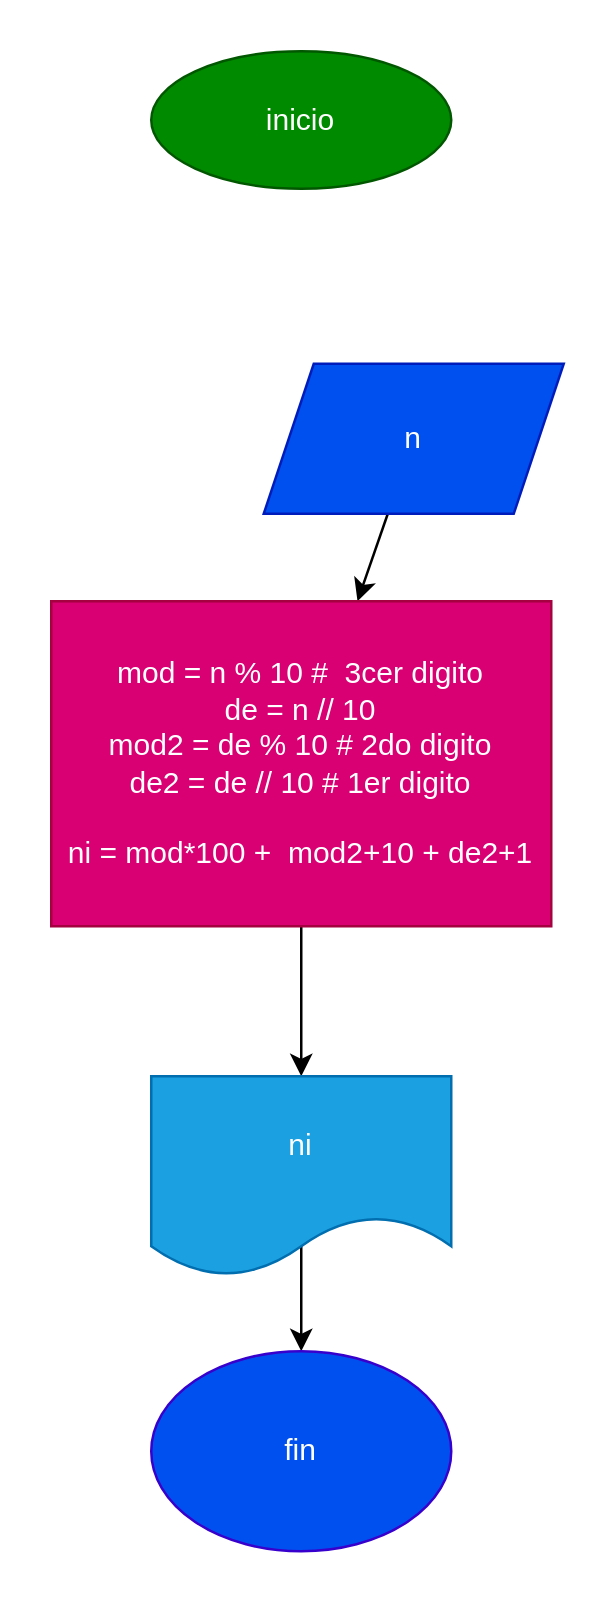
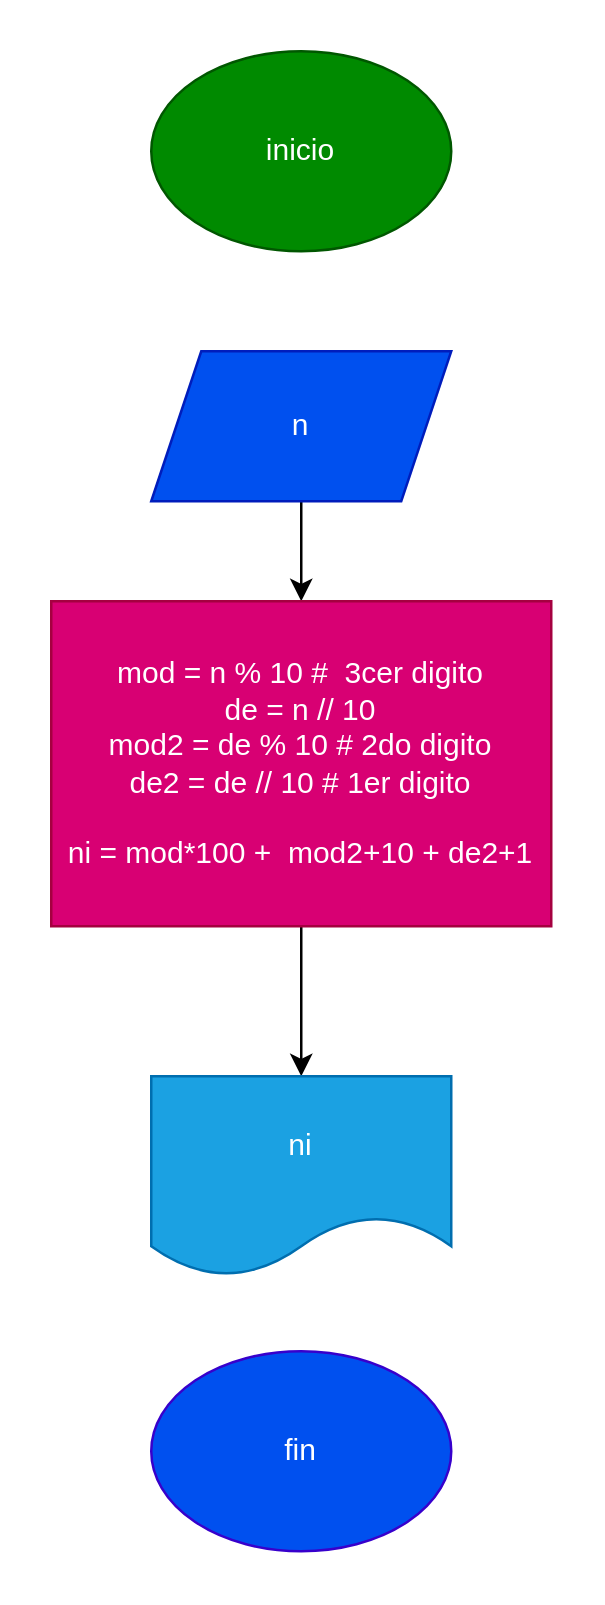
node "inicio": size 300x138 -> 300x200
node "n": moved (414, 439) -> (301, 426)
edge "ni" -> "fin": removed
